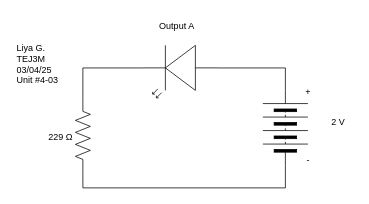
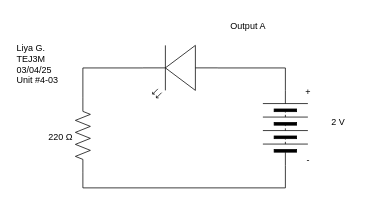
node "Output A": moved (177, 27) -> (248, 27)
node "229 Ω": label "229 Ω" -> "220 Ω"
